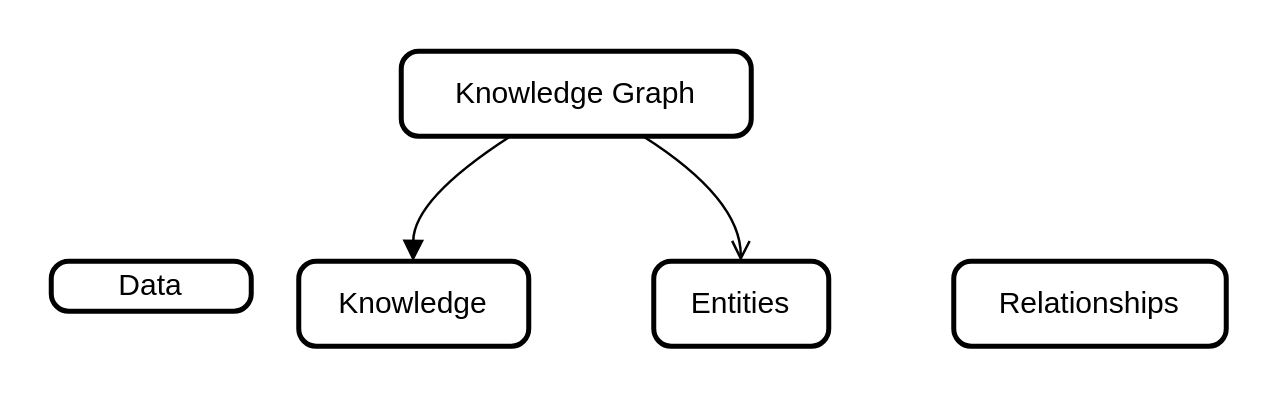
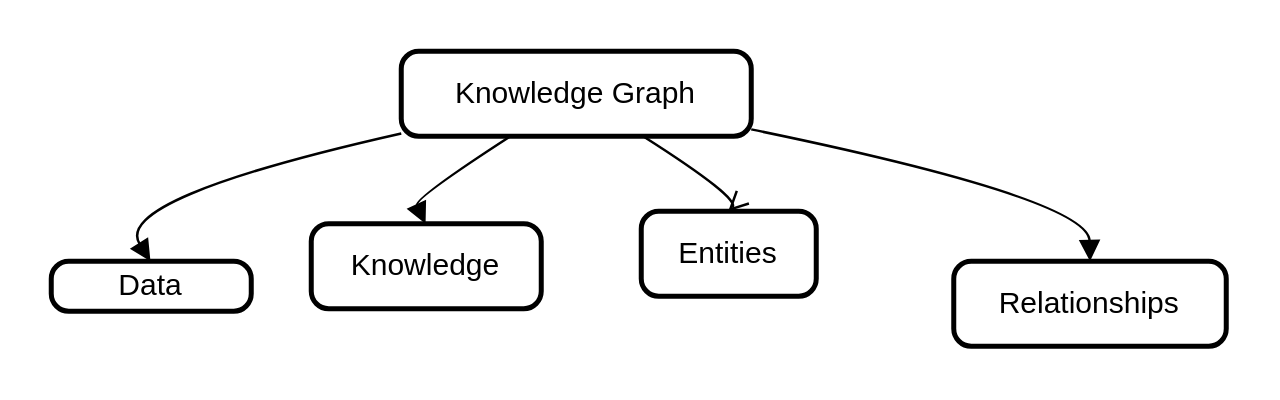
edge "Knowledge Graph" -> "Relationships": added
edge "Knowledge Graph" -> "Data": added
node "Knowledge": moved (414, 304) -> (426, 266)
node "Entities": moved (741, 304) -> (729, 254)
